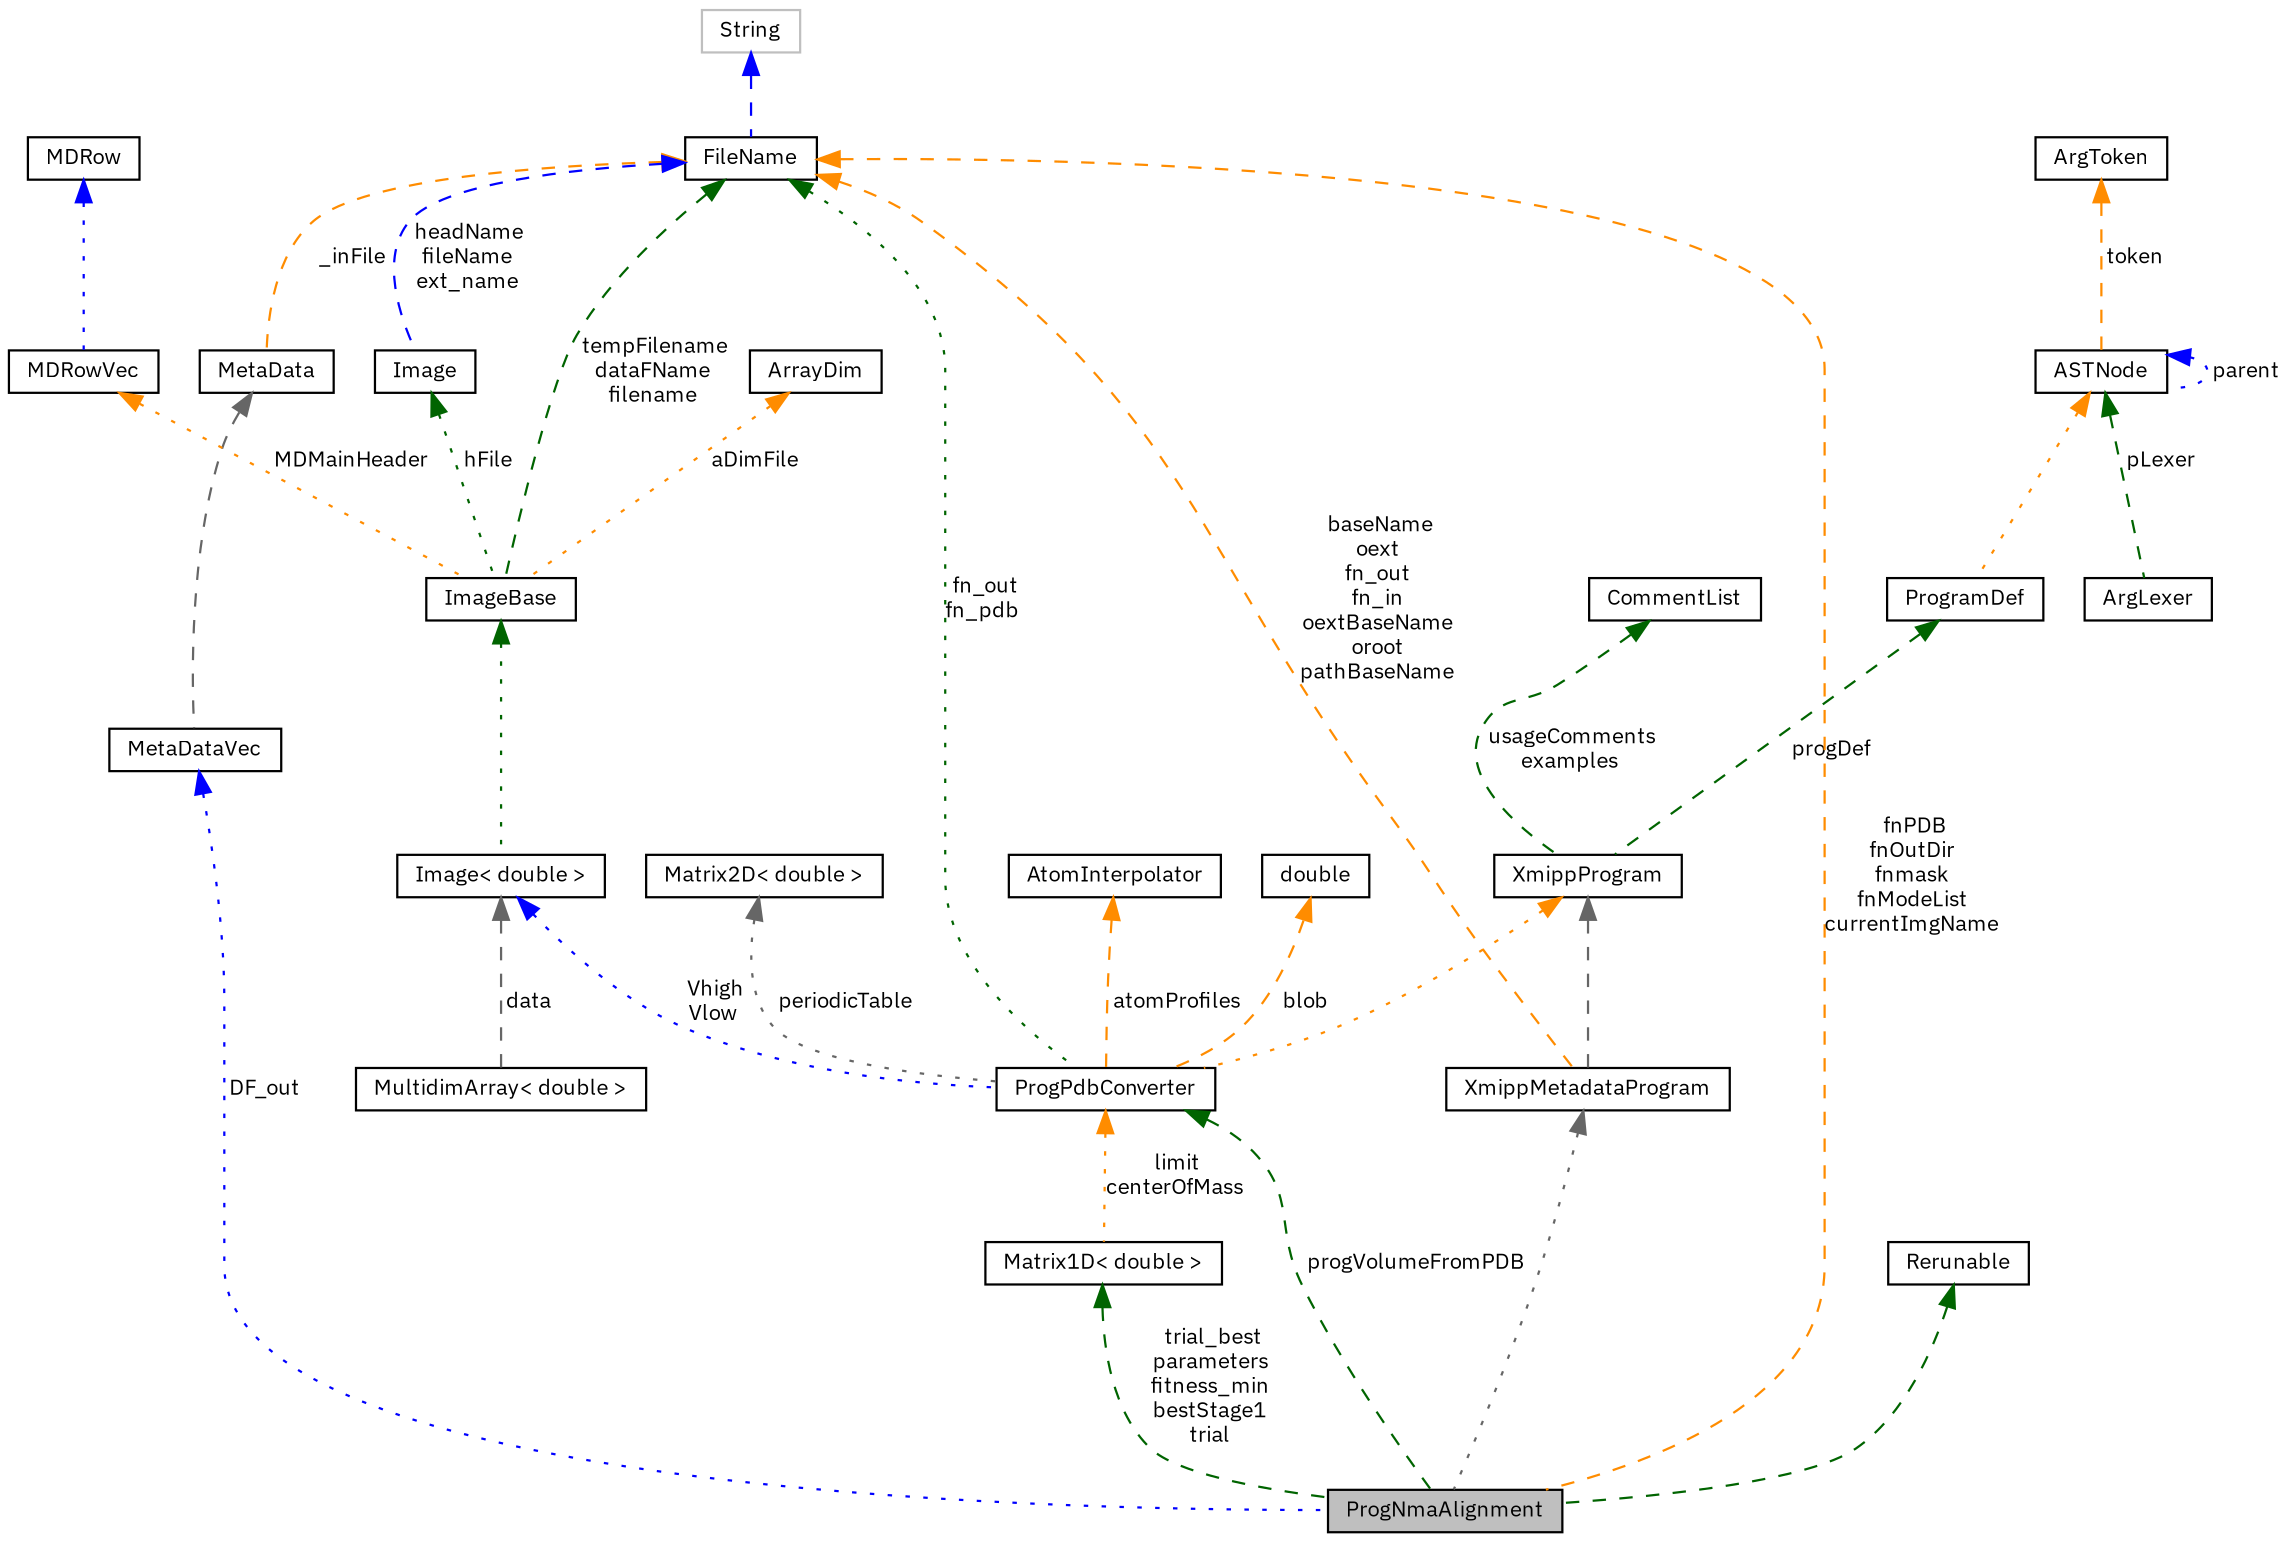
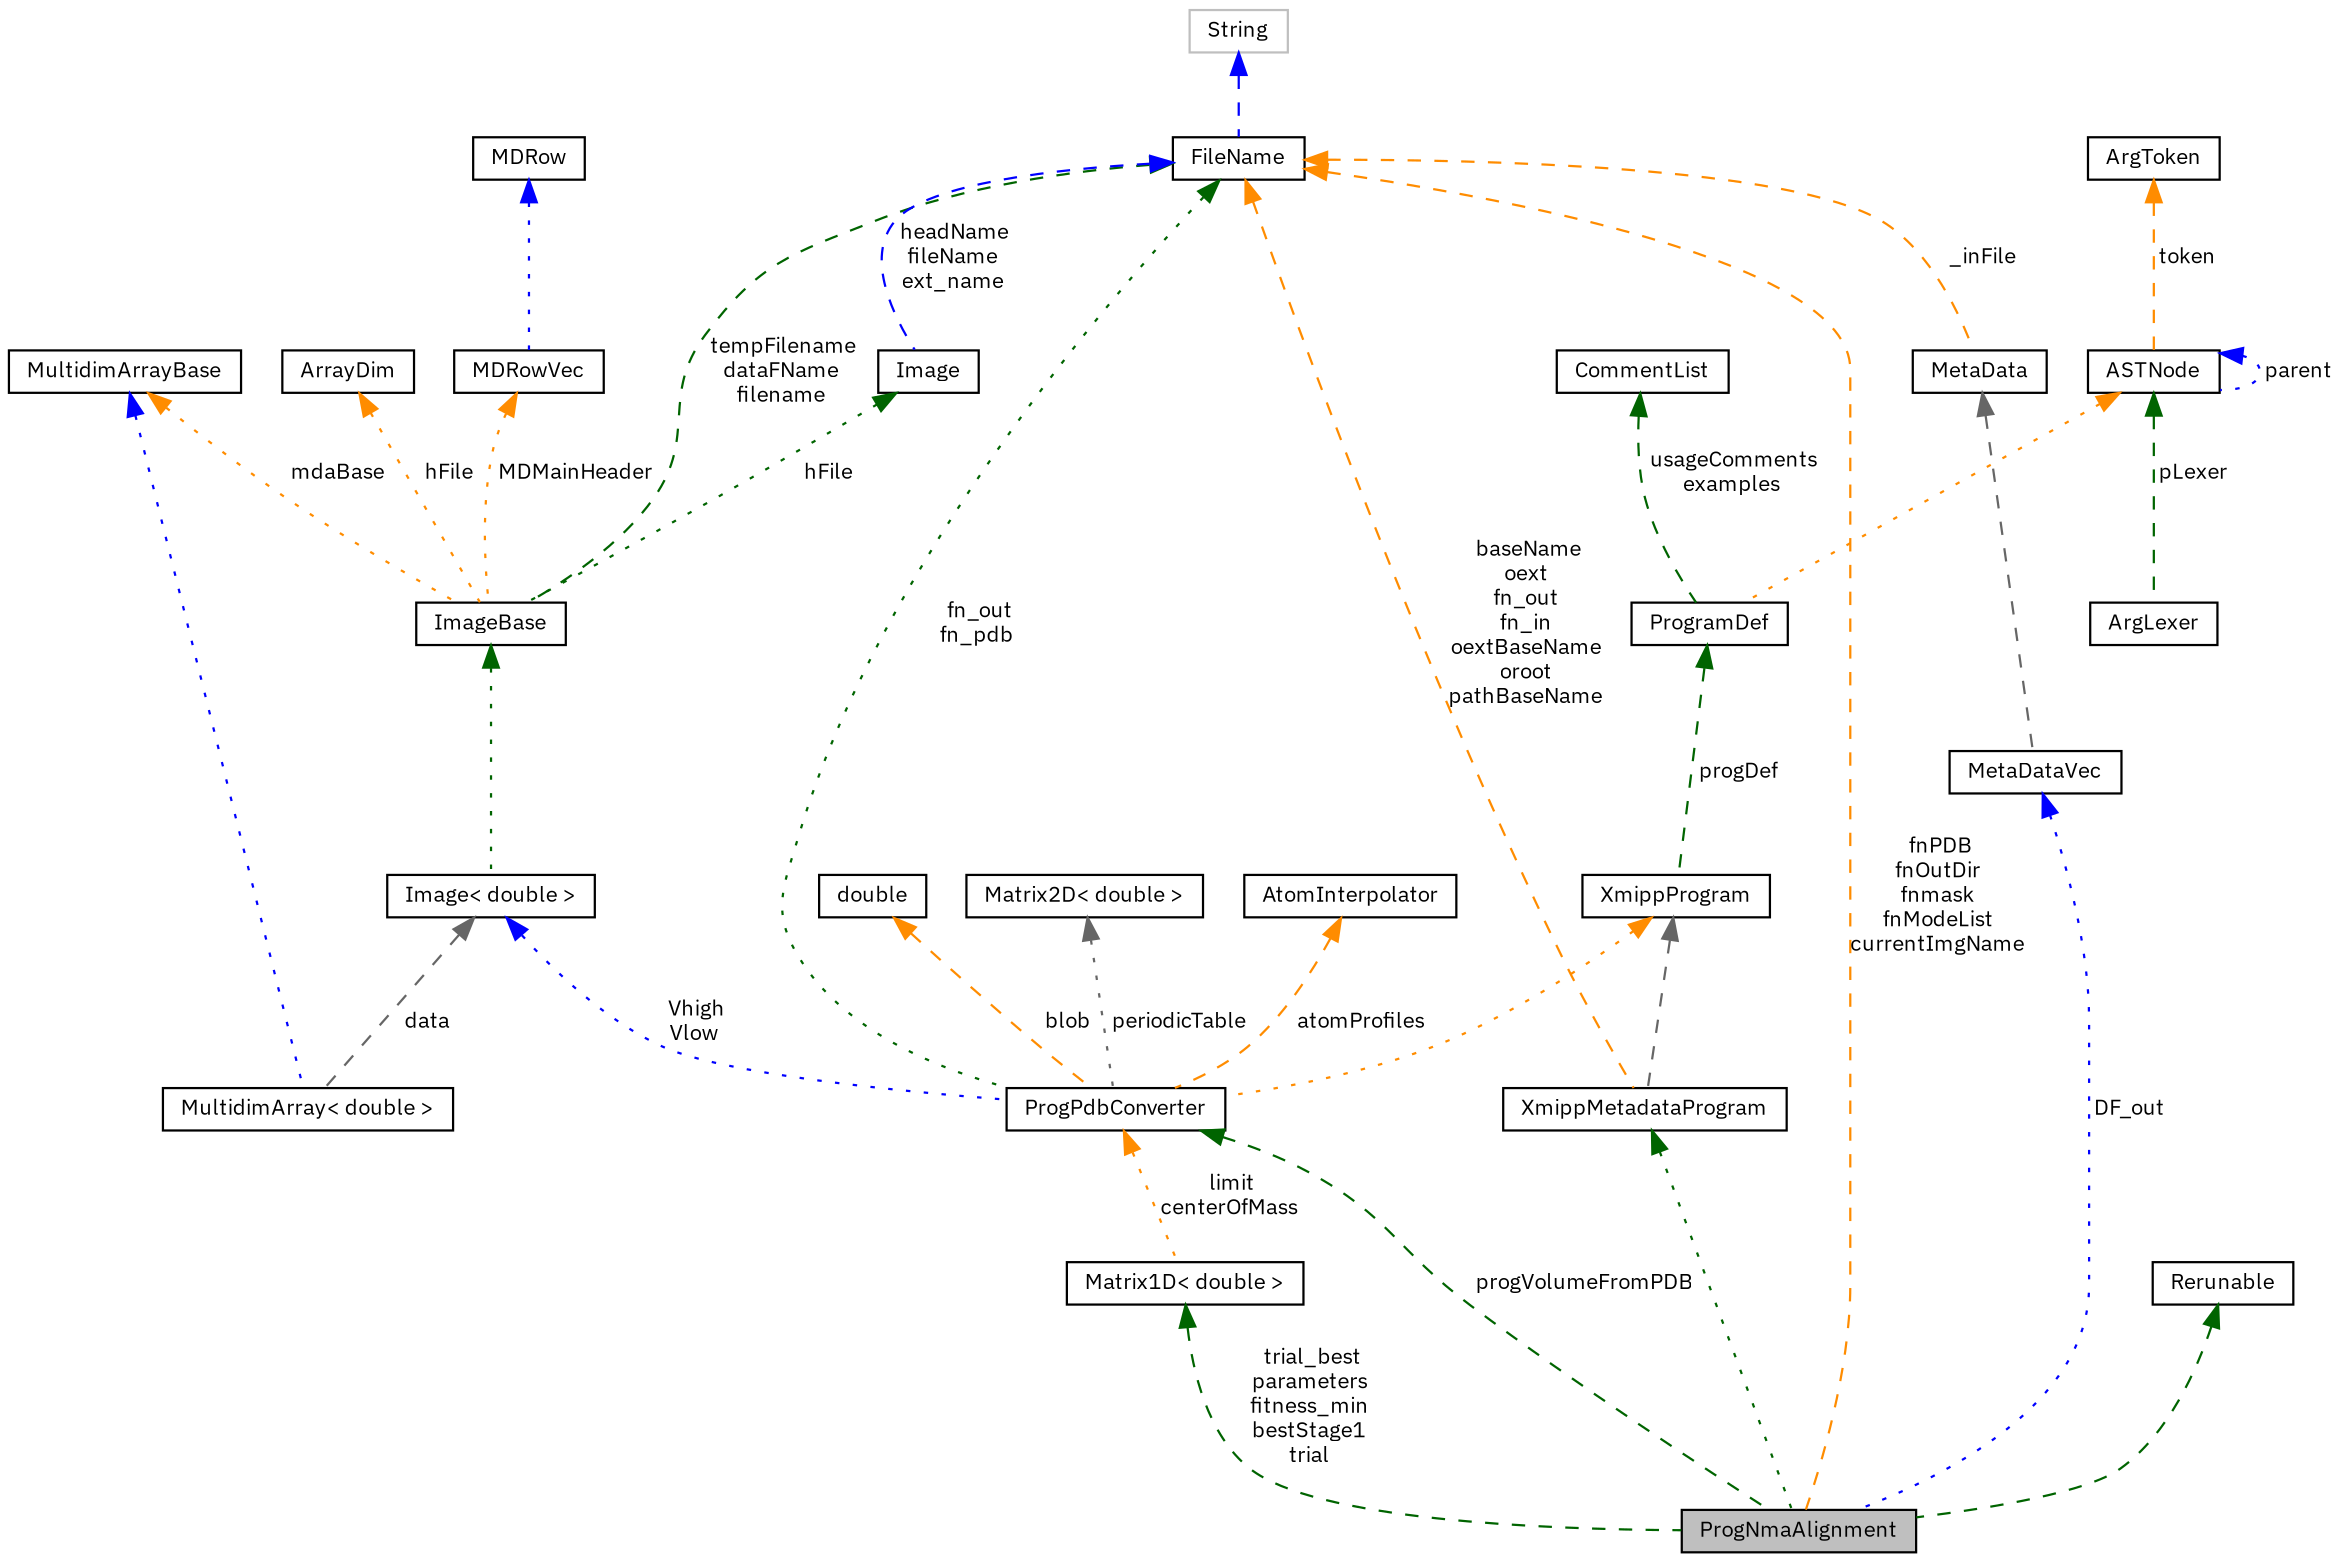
node "MultidimArrayBase": added
edge "ImageBase" -> "ArrayDim": label " aDimFile" -> " hFile"
edge "XmippProgram" -> "CommentList": now "ProgramDef" -> "CommentList"
edge "ProgNmaAlignment" -> "XmippMetadataProgram": color gray40 -> darkgreen
